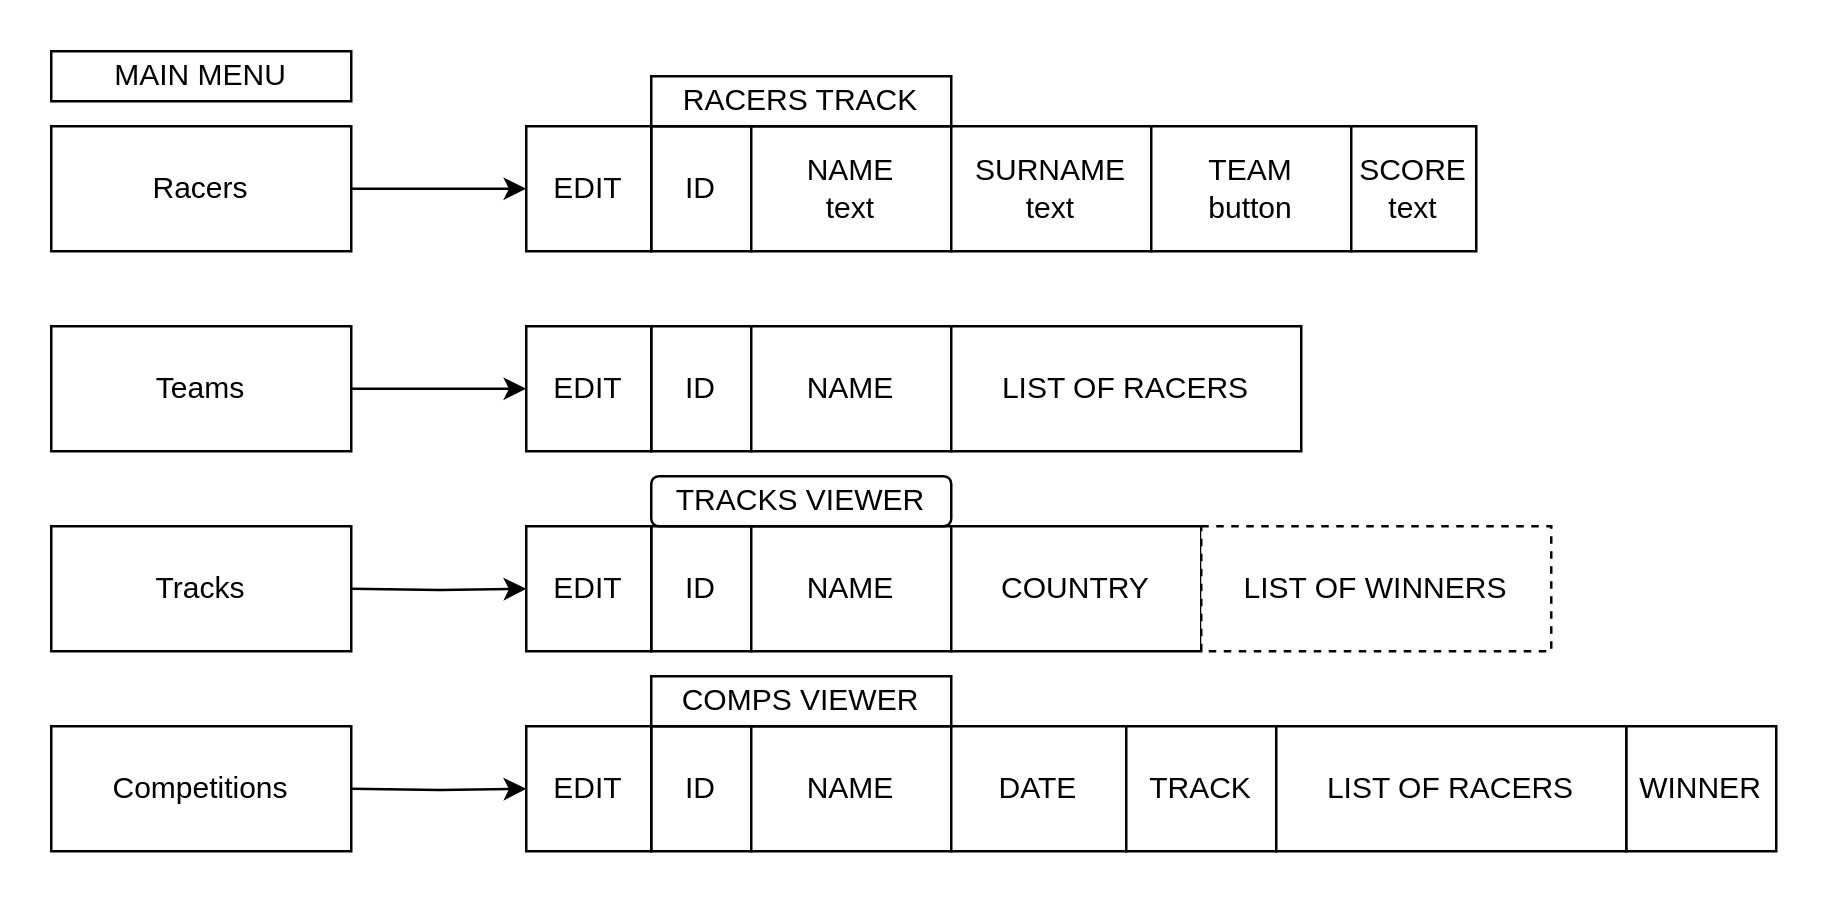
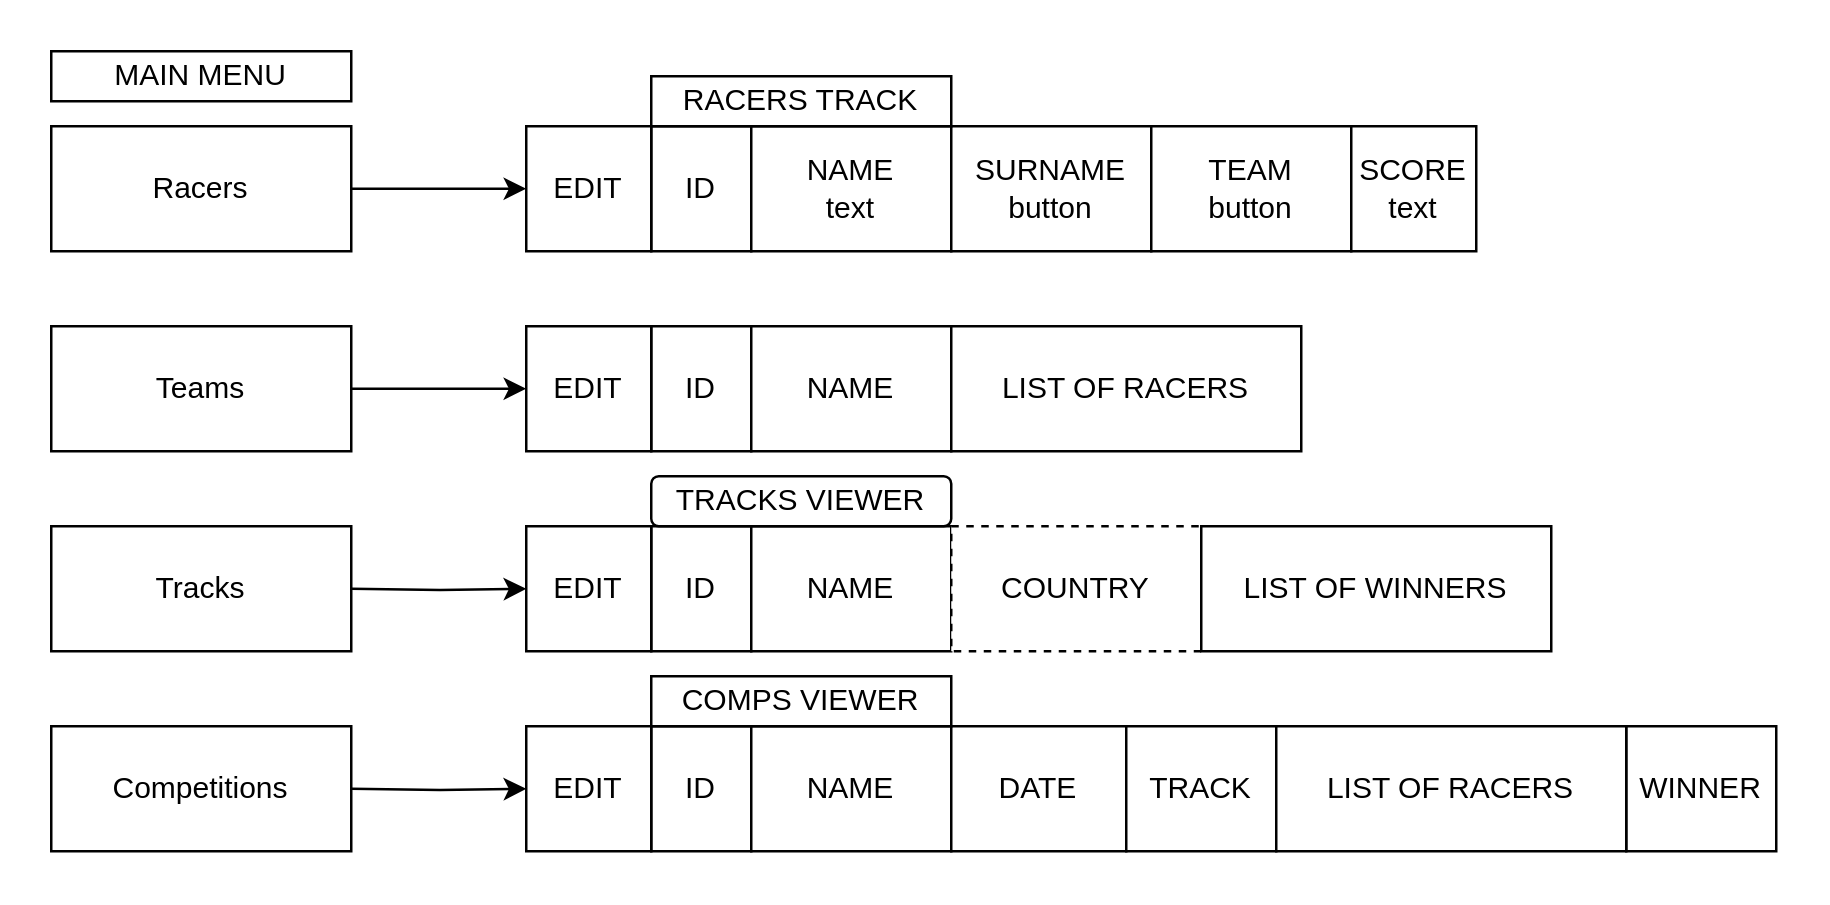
node "SURNAME text": label "SURNAME text" -> "SURNAME button"
node "COUNTRY": style solid -> dashed
node "LIST OF WINNERS": style dashed -> solid
